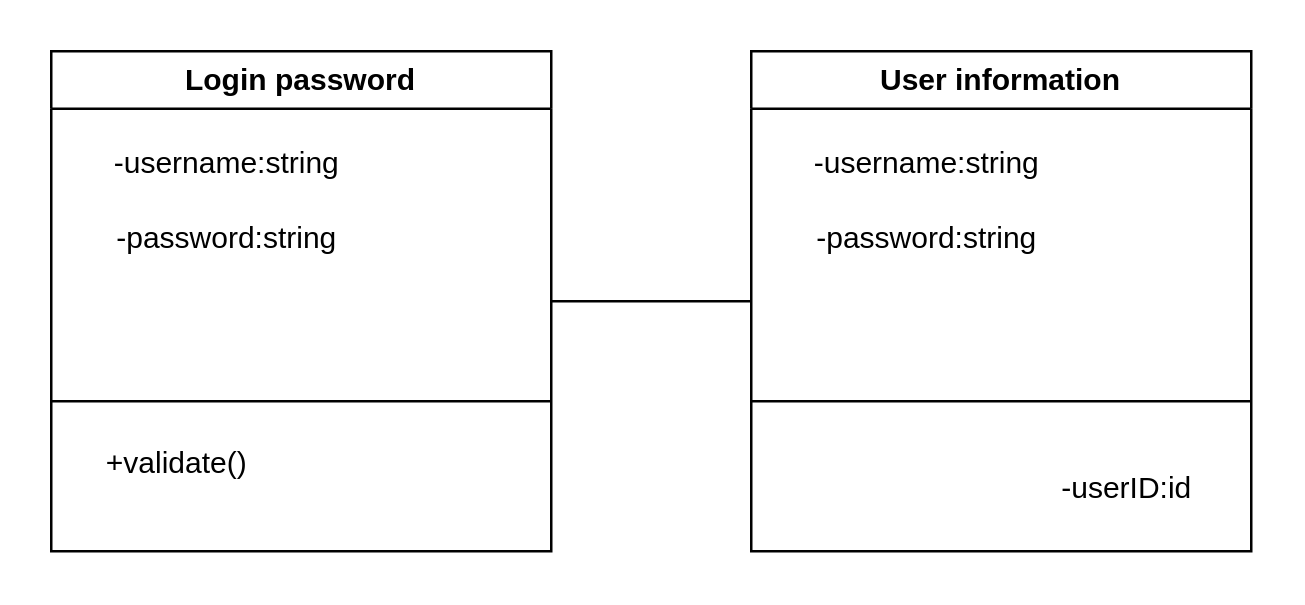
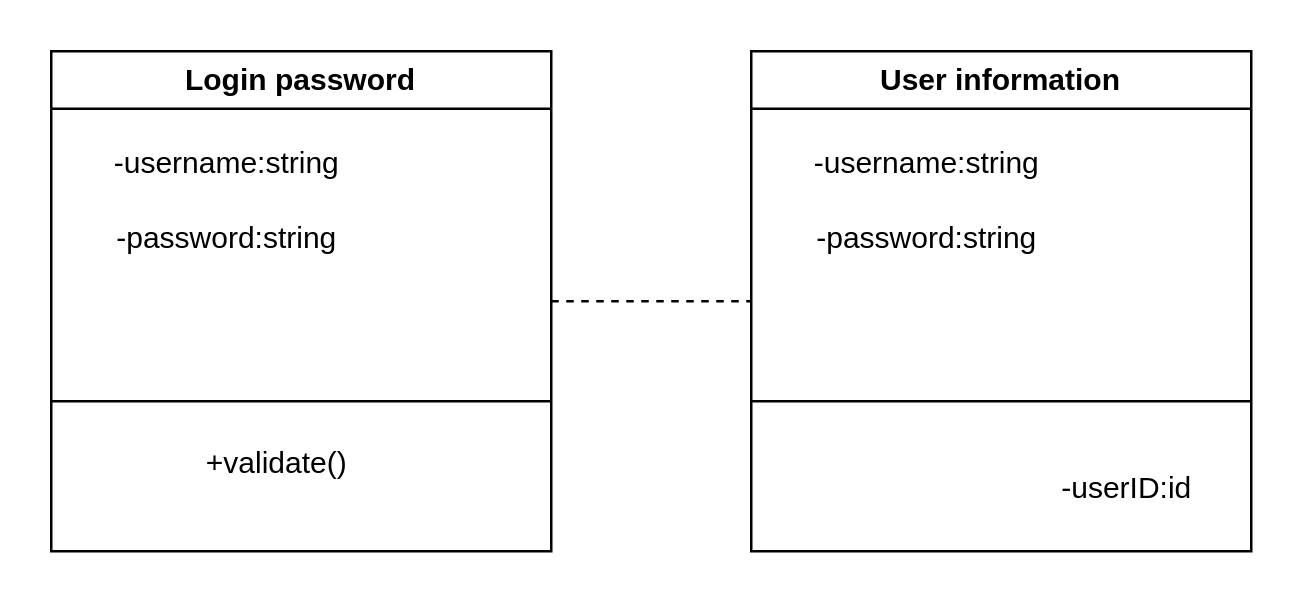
edge "Login password" -- "User information": style solid -> dashed
node "+validate()": moved (176, 464) -> (276, 464)
